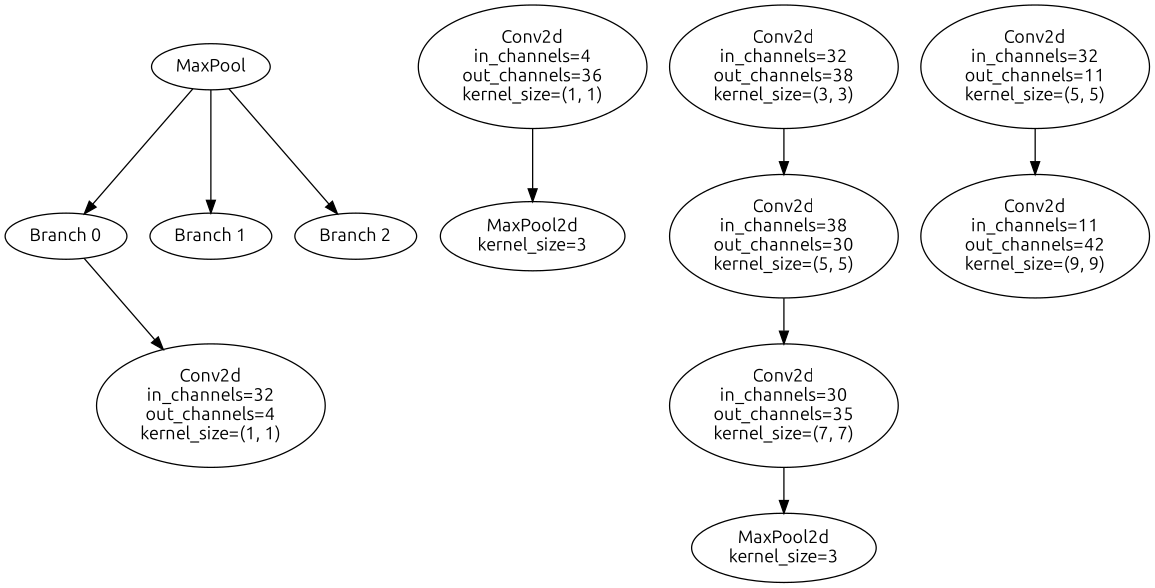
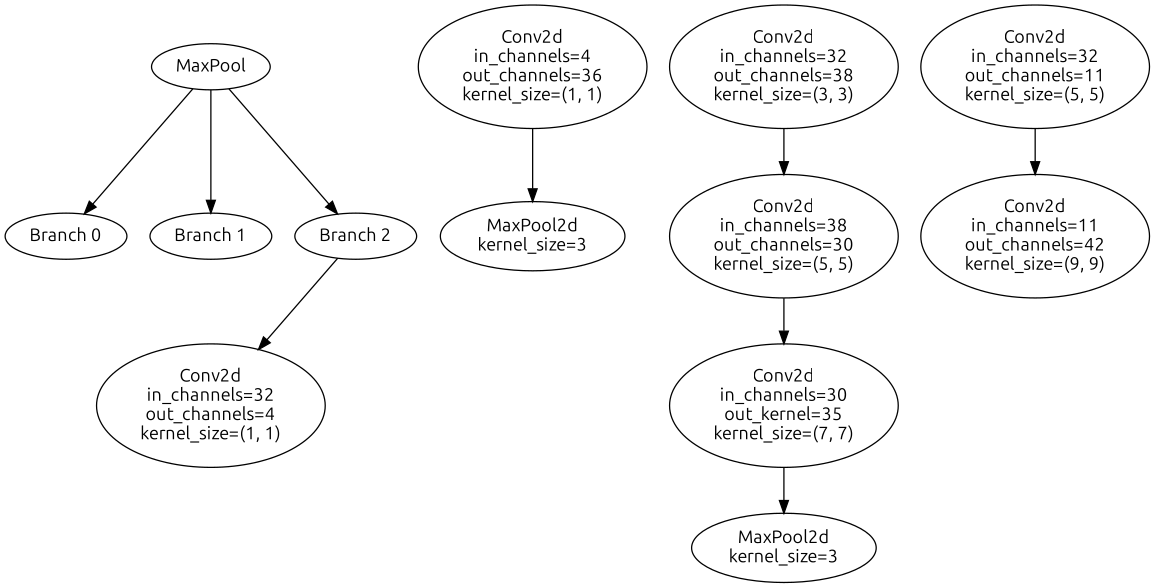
edge "Branch 0" -> "Conv2d in_channels=32 out_channels=4 kernel_size=(1, 1)": now "Branch 2" -> "Conv2d in_channels=32 out_channels=4 kernel_size=(1, 1)"
node "Conv2d in_channels=30 out_channels=35 kernel_size=(7, 7)": label "Conv2d in_channels=30 out_channels=35 kernel_size=(7, 7)" -> "Conv2d in_channels=30 out_kernel=35 kernel_size=(7, 7)"
